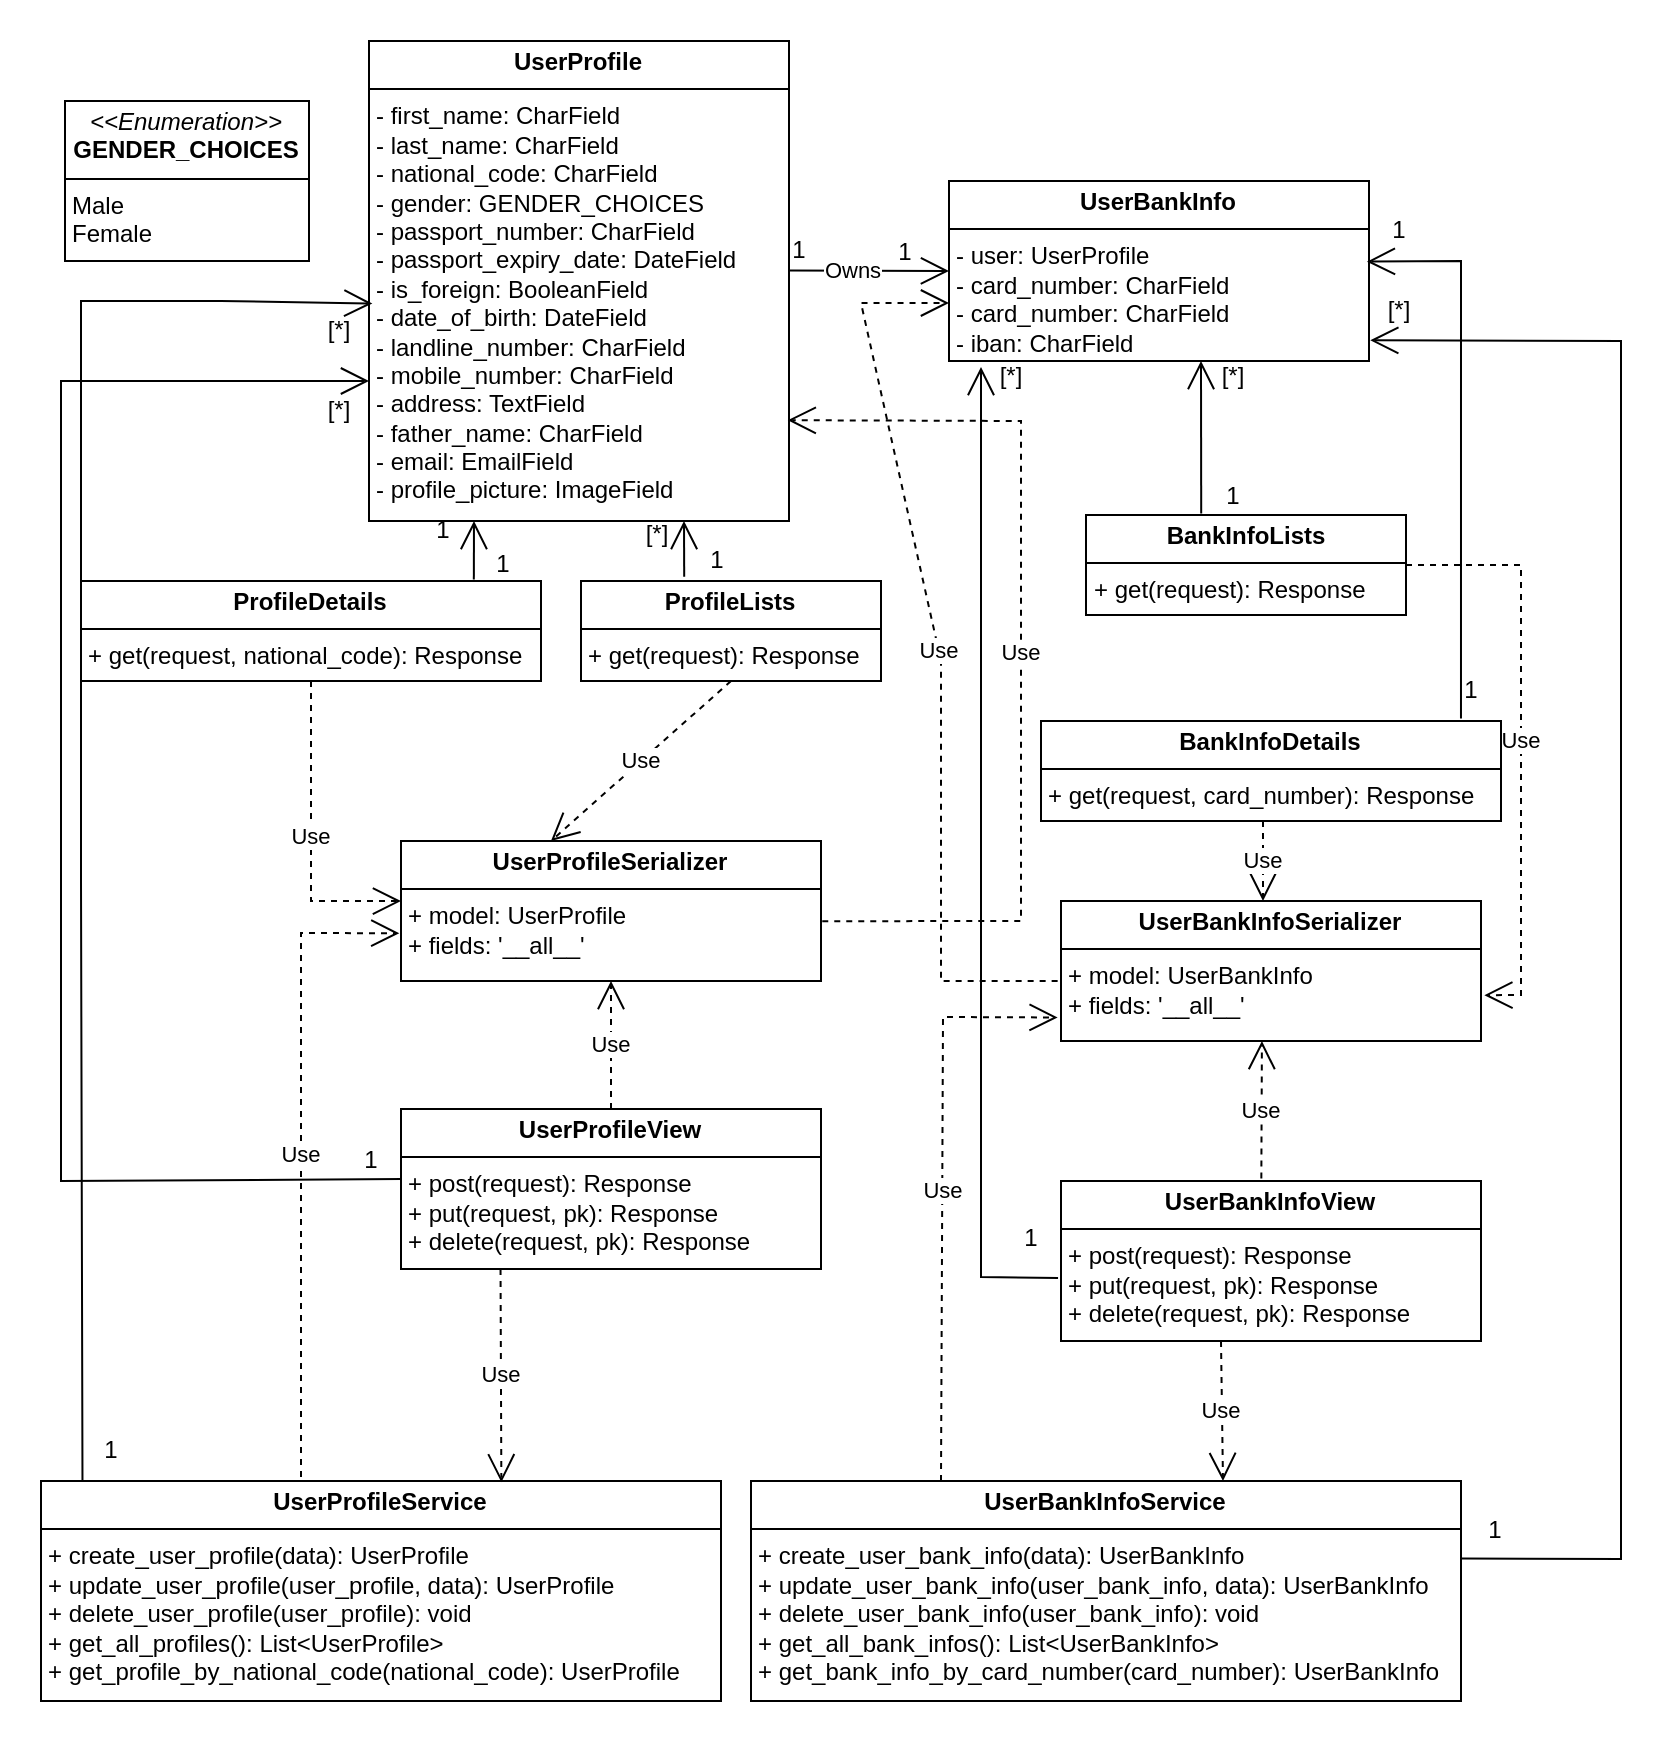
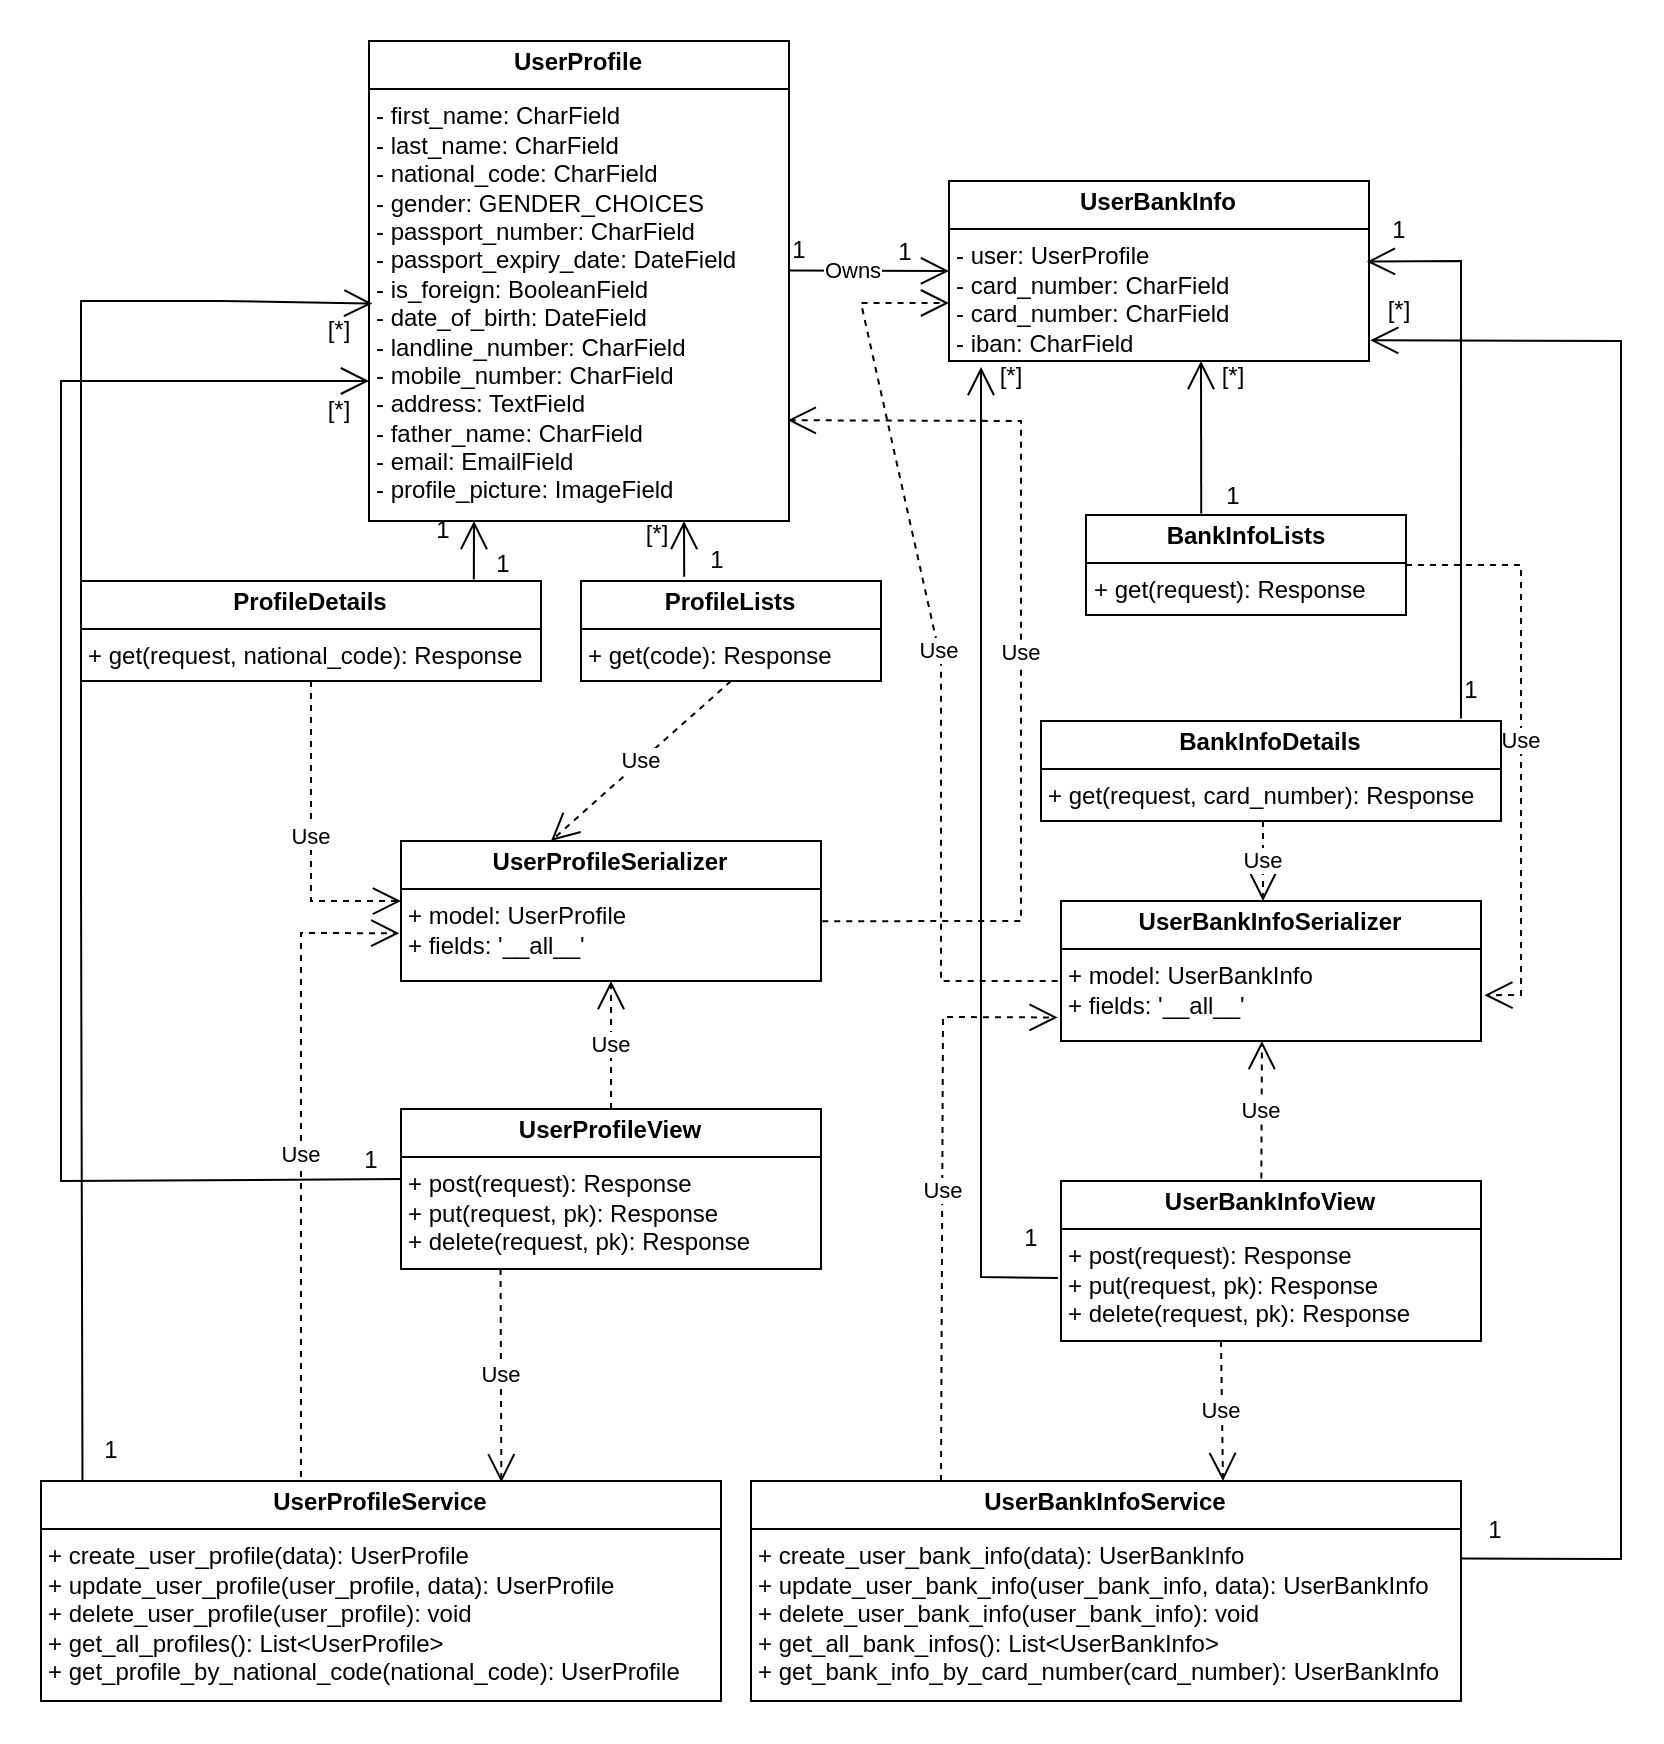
node "<<Enumeration>> GENDER_CHOICES Male Female": removed
node "ProfileLists + get(request): Response": label "ProfileLists + get(request): Response" -> "ProfileLists + get(code): Response"
